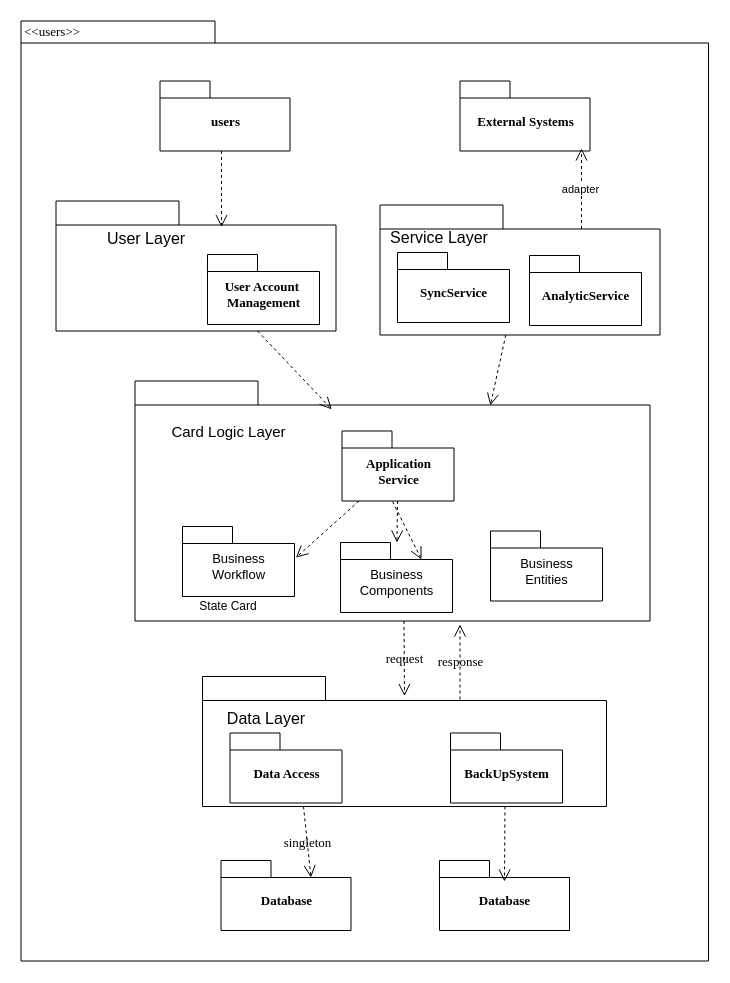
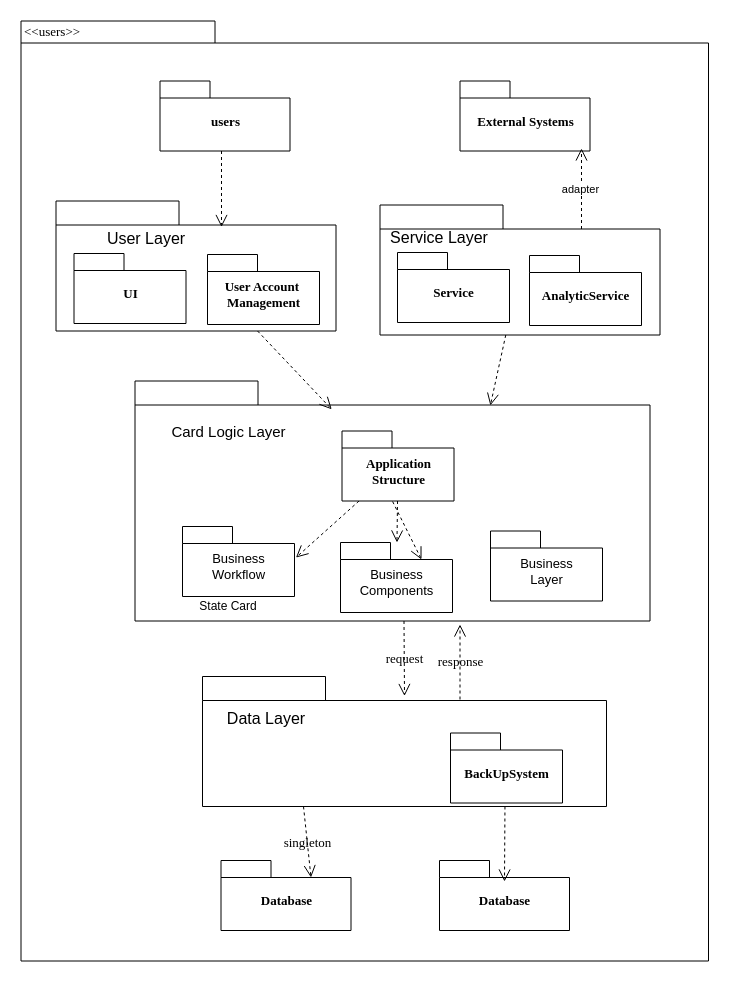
node "UI": added
node "SyncService": label "SyncService" -> "Service"
node "ApplicationService": label "ApplicationService" -> "ApplicationStructure"
node "Business Entities": label "Business Entities" -> "Business Layer"
node "Data Access": removed
